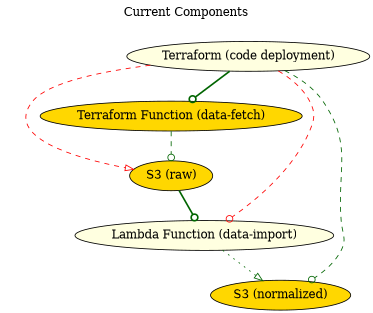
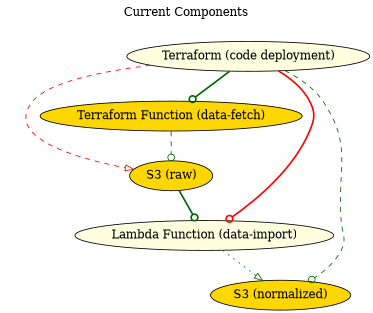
edge "Terraform (code deployment)" -> "Lambda Function (data-import)": style dashed -> bold
